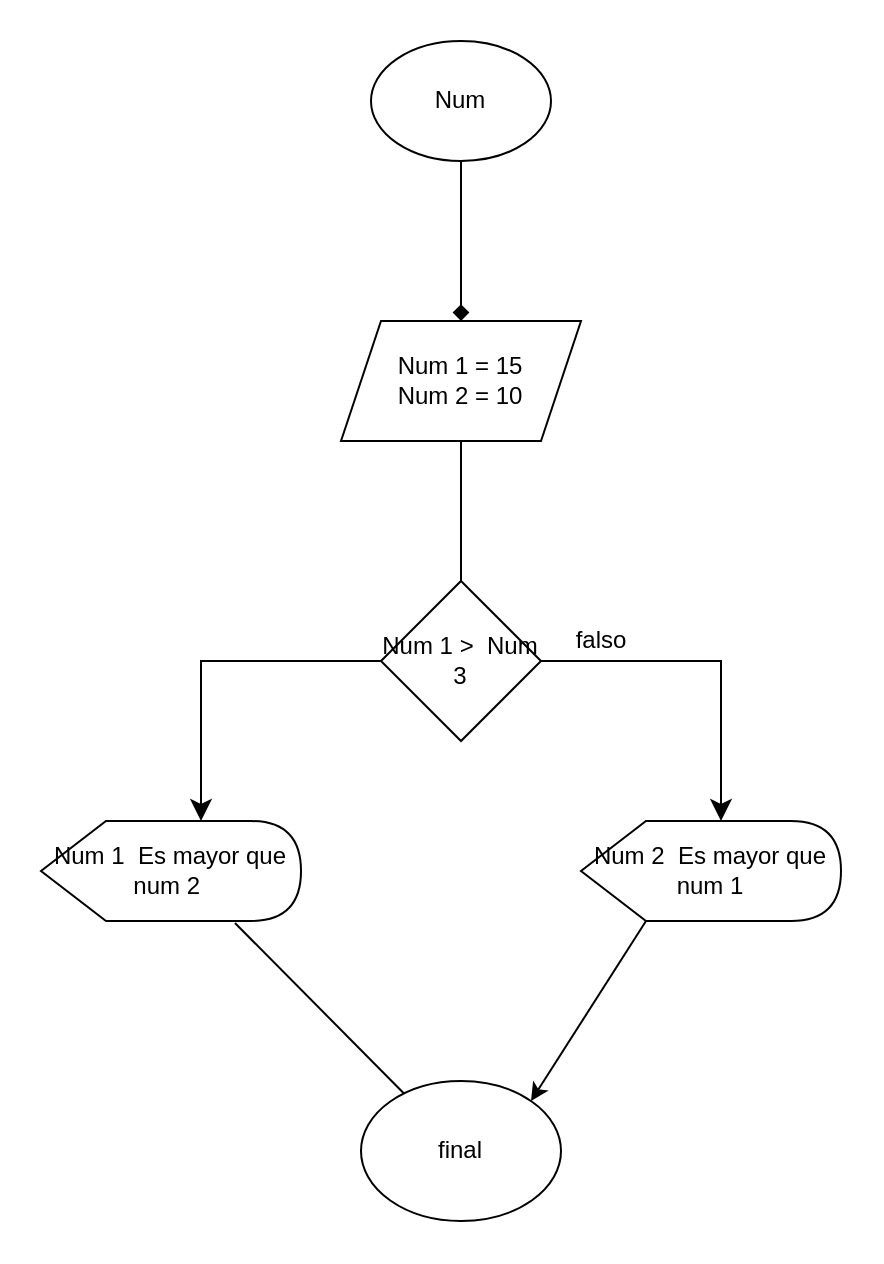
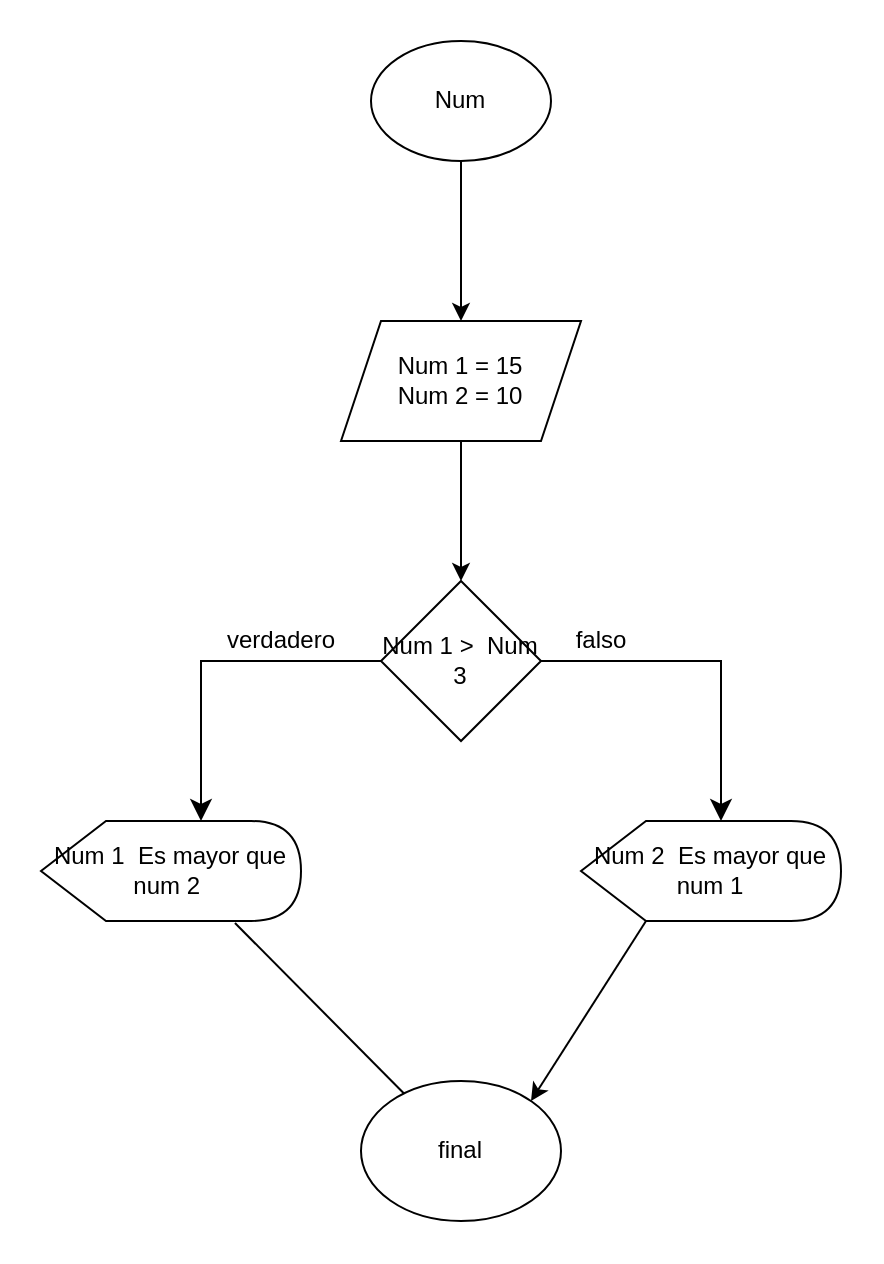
edge "Num" -> "Num 1 = 15 Num 2 = 10": arrowhead diamond -> classic
edge "Num 1 = 15 Num 2 = 10" -- "Num 1 > Num 3": arrowhead none -> classic
node "verdadero": added
